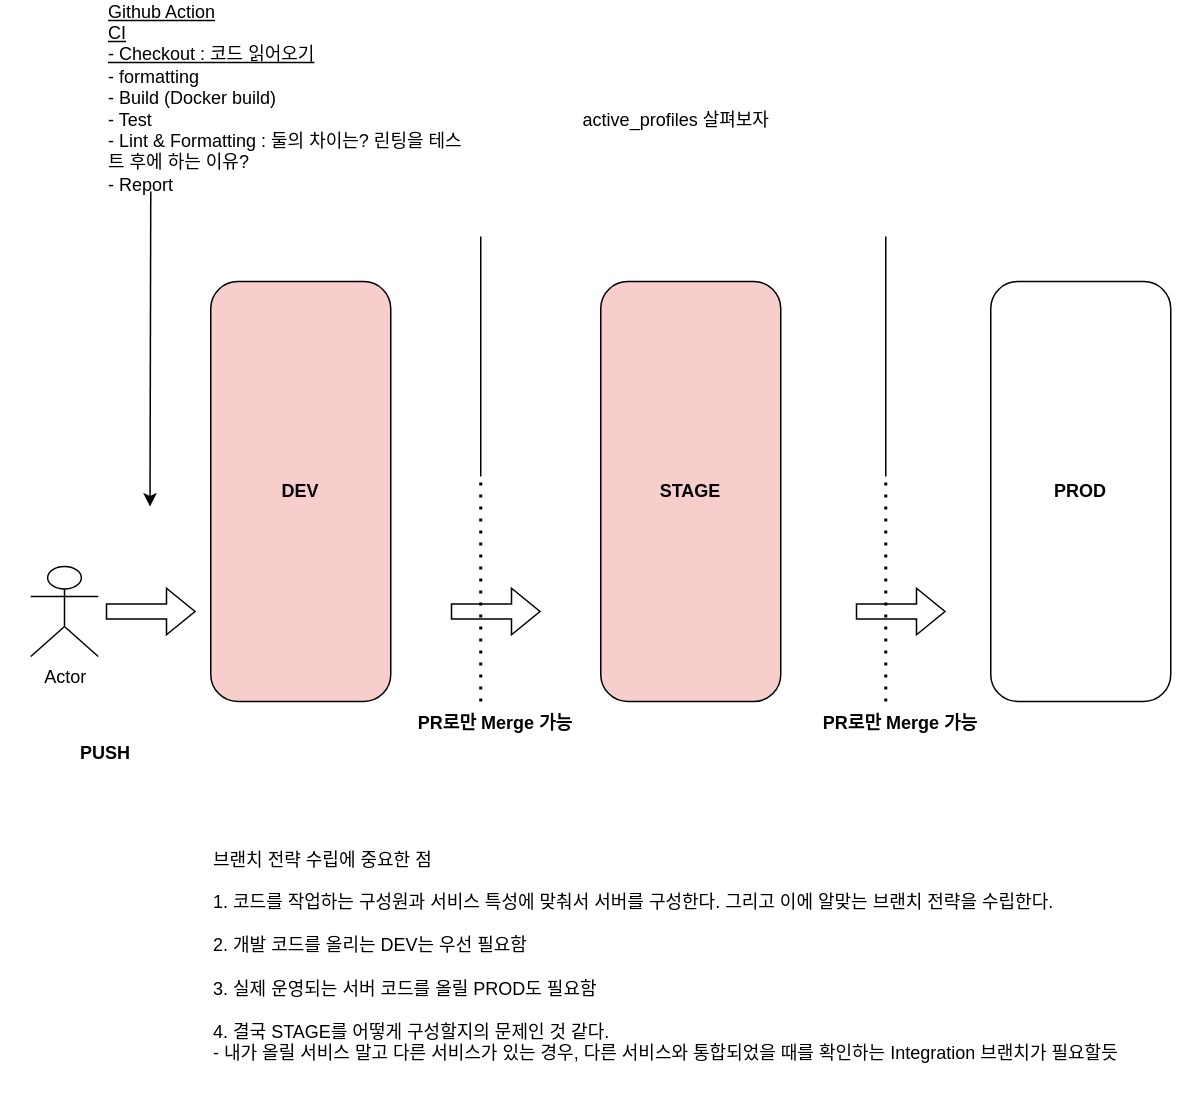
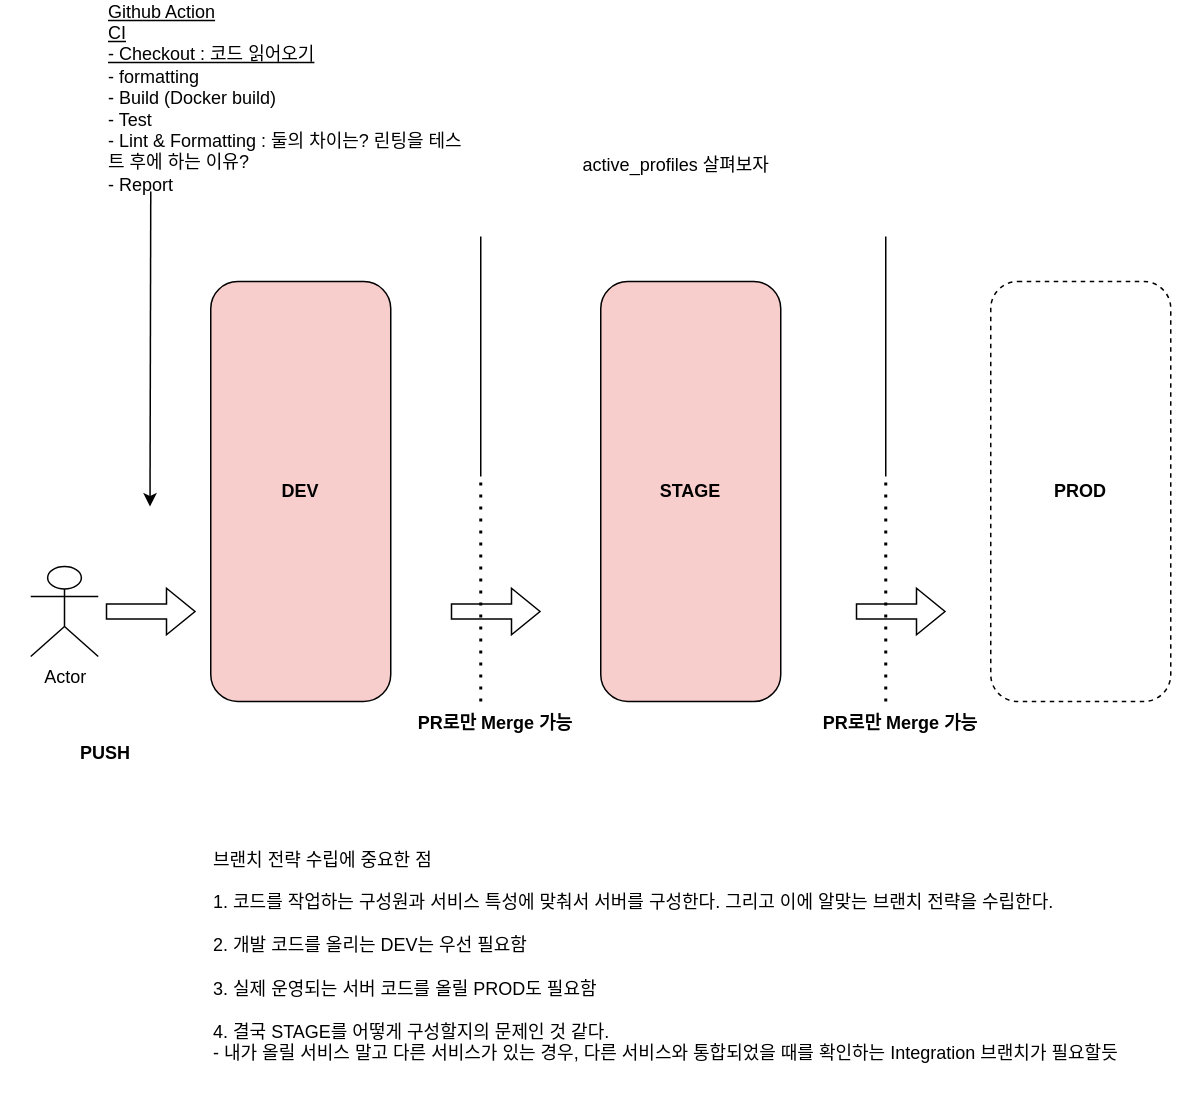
node "active_profiles 살펴보자": moved (676, 121) -> (676, 166)
node "PROD": style solid -> dashed
